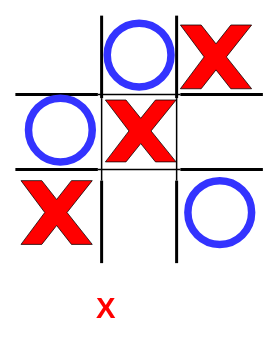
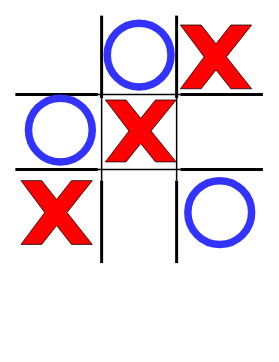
node "X wins!": removed
